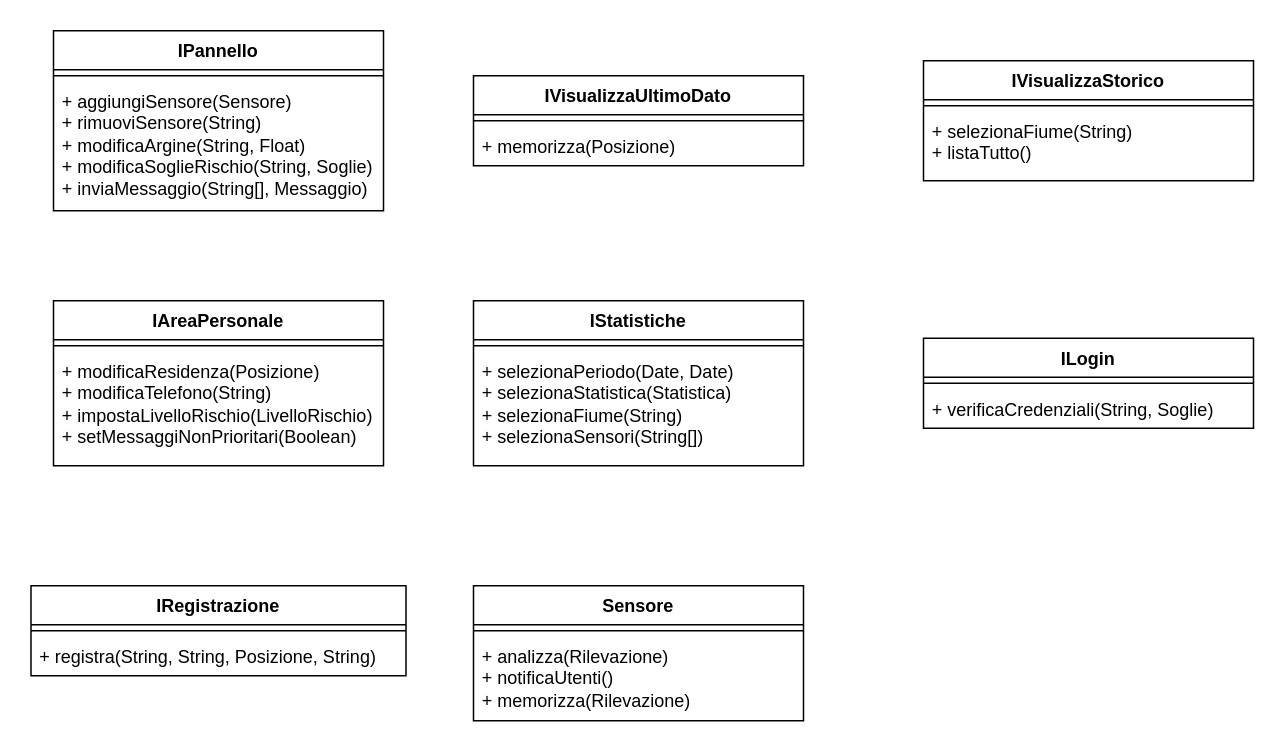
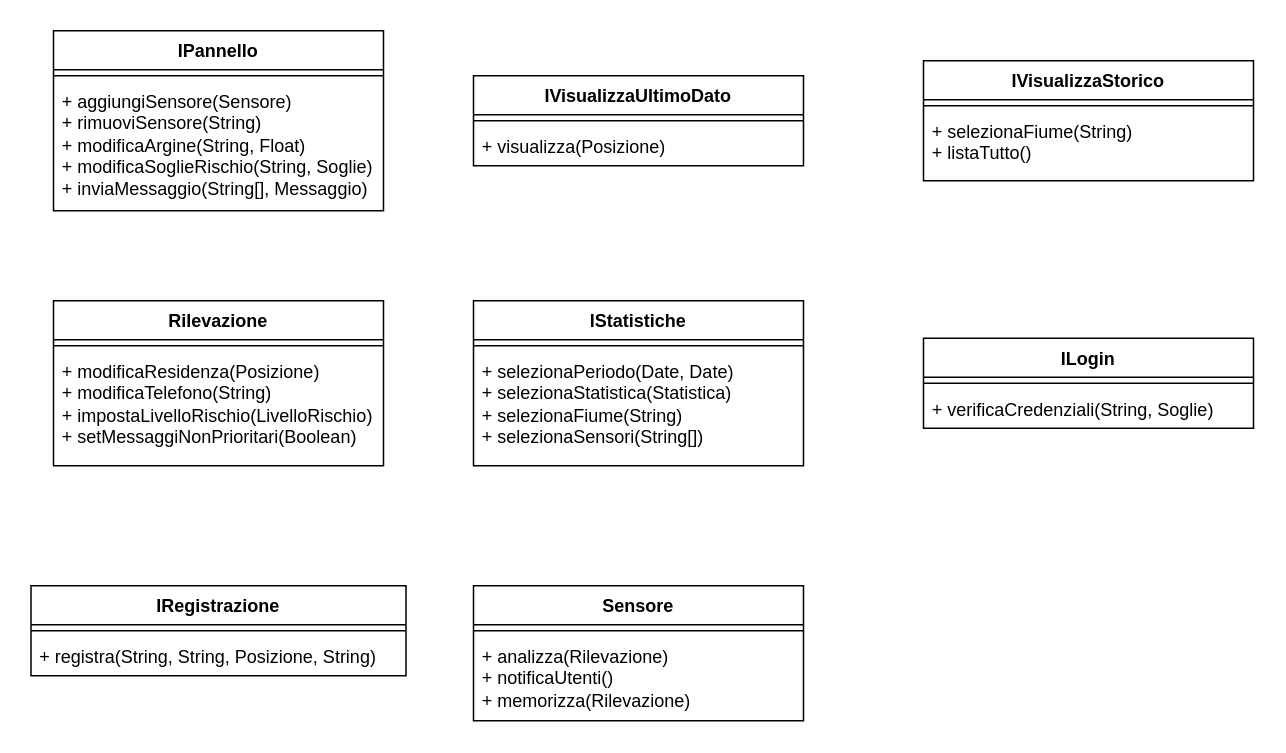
node "+ memorizza(Posizione)": label "+ memorizza(Posizione)" -> "+ visualizza(Posizione)"
node "IAreaPersonale": label "IAreaPersonale" -> "Rilevazione"
